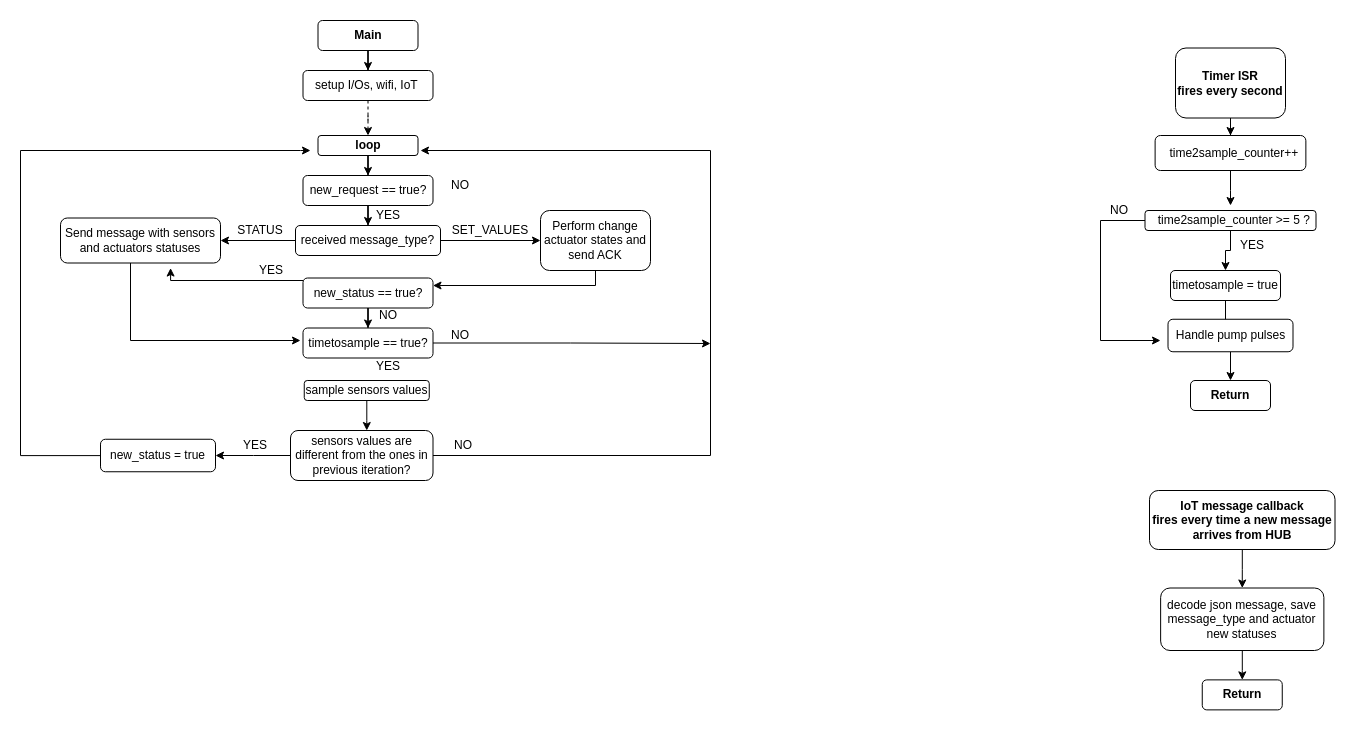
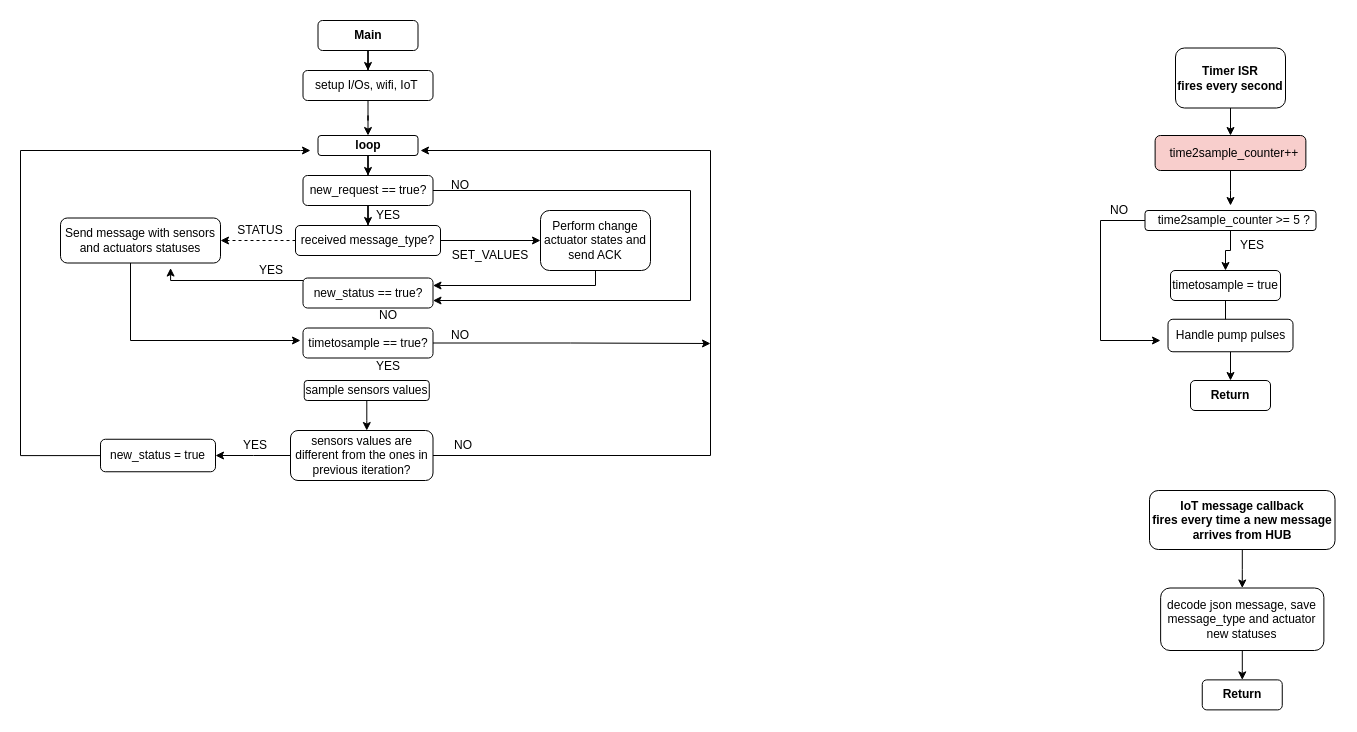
node "Timer ISR fires every second": size 110x70 -> 110x60
edge "setup I/Os, wifi, IoT" -> "loop": style dashed -> solid
node "time2sample_counter++": fillcolor #ffffff -> #f8cecc
node "SET_VALUES": moved (491, 231) -> (491, 256)
edge "received message_type?" -> "Send message with sensors and actuators statuses": style solid -> dashed
edge "new_request == true?" -> "new_status == true?": added
edge "new_status == true?" -> "timetosample == true?": removed
